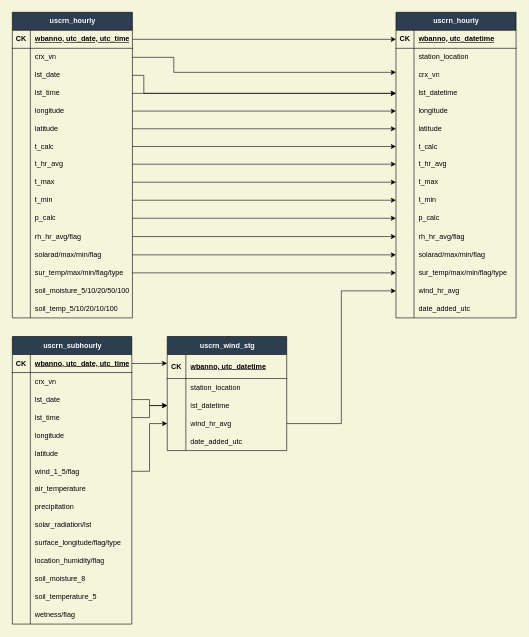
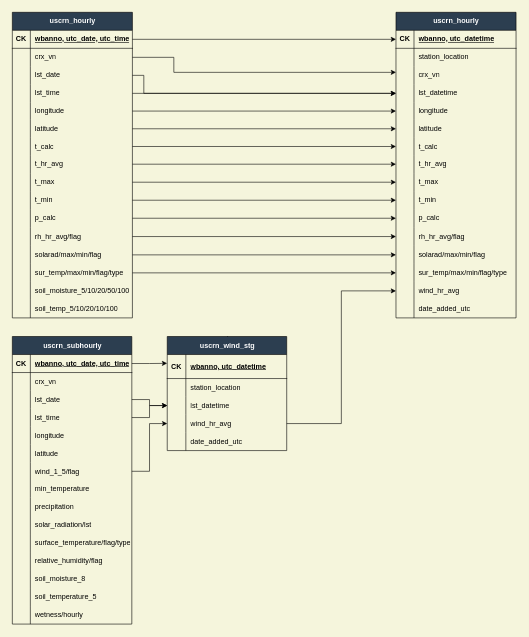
node "air_temperature": label "air_temperature" -> "min_temperature"
node "surface_longitude/flag/type": label "surface_longitude/flag/type" -> "surface_temperature/flag/type"
node "location_humidity/flag": label "location_humidity/flag" -> "relative_humidity/flag"
node "wetness/flag": label "wetness/flag" -> "wetness/hourly"
